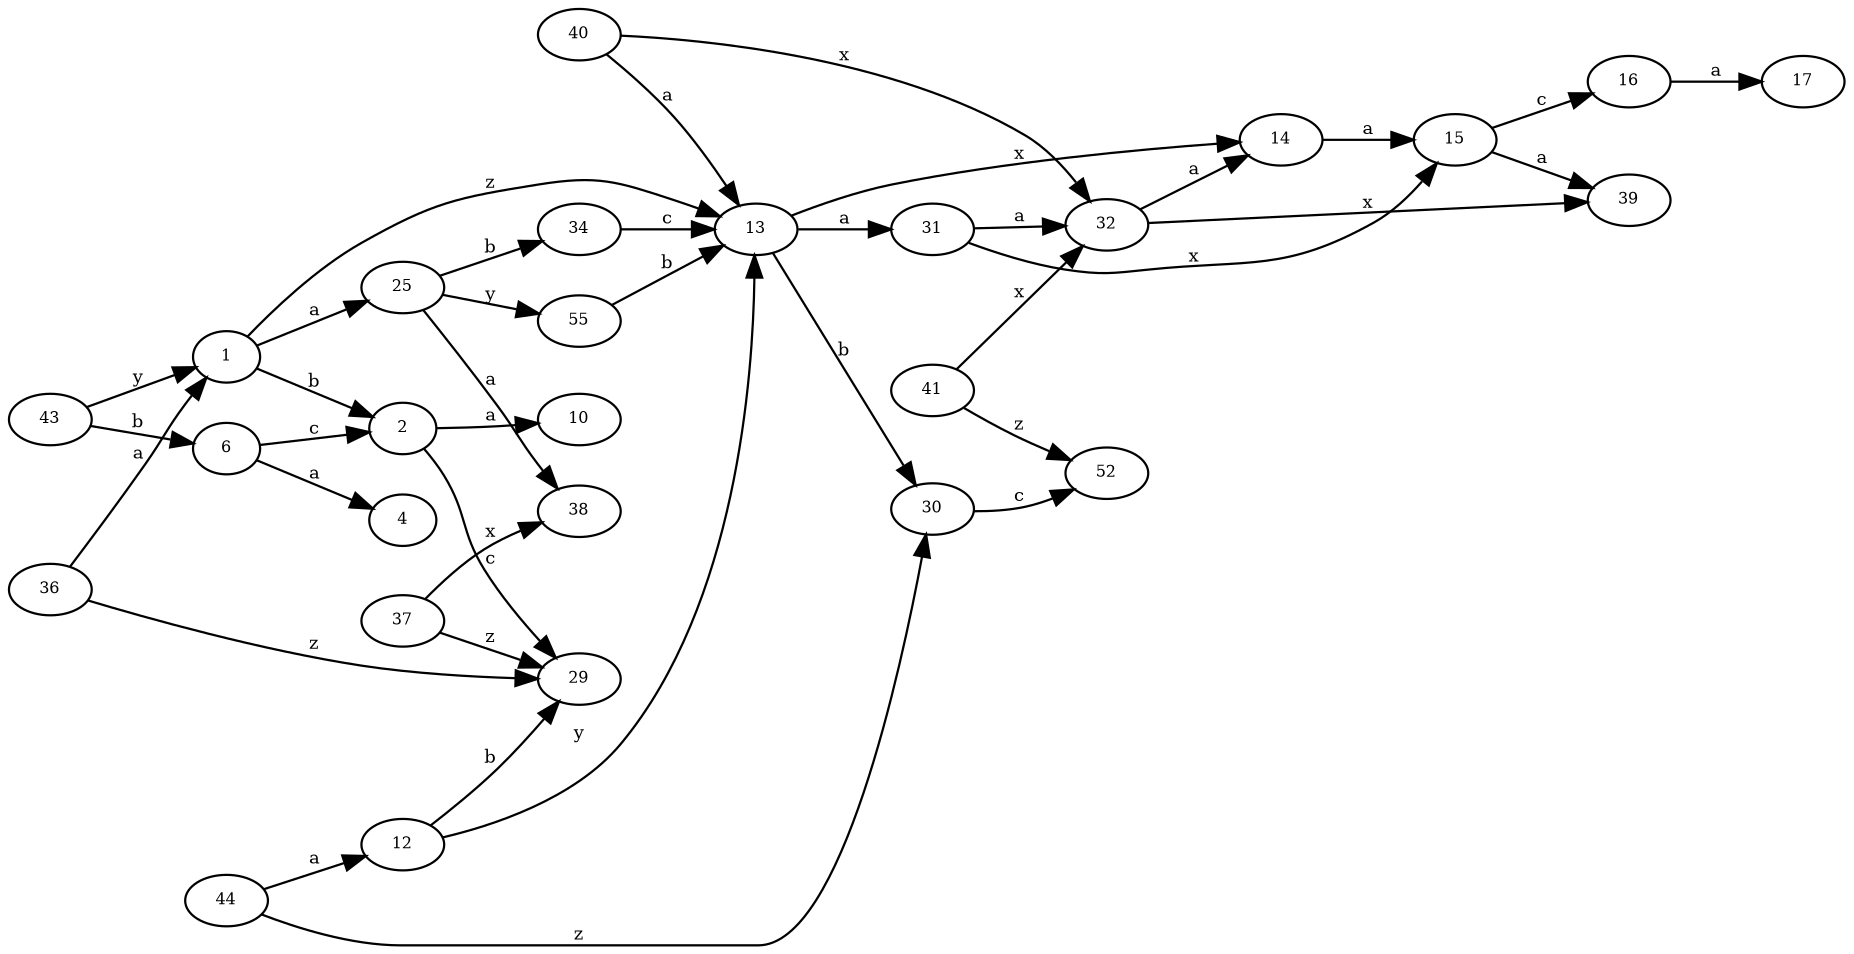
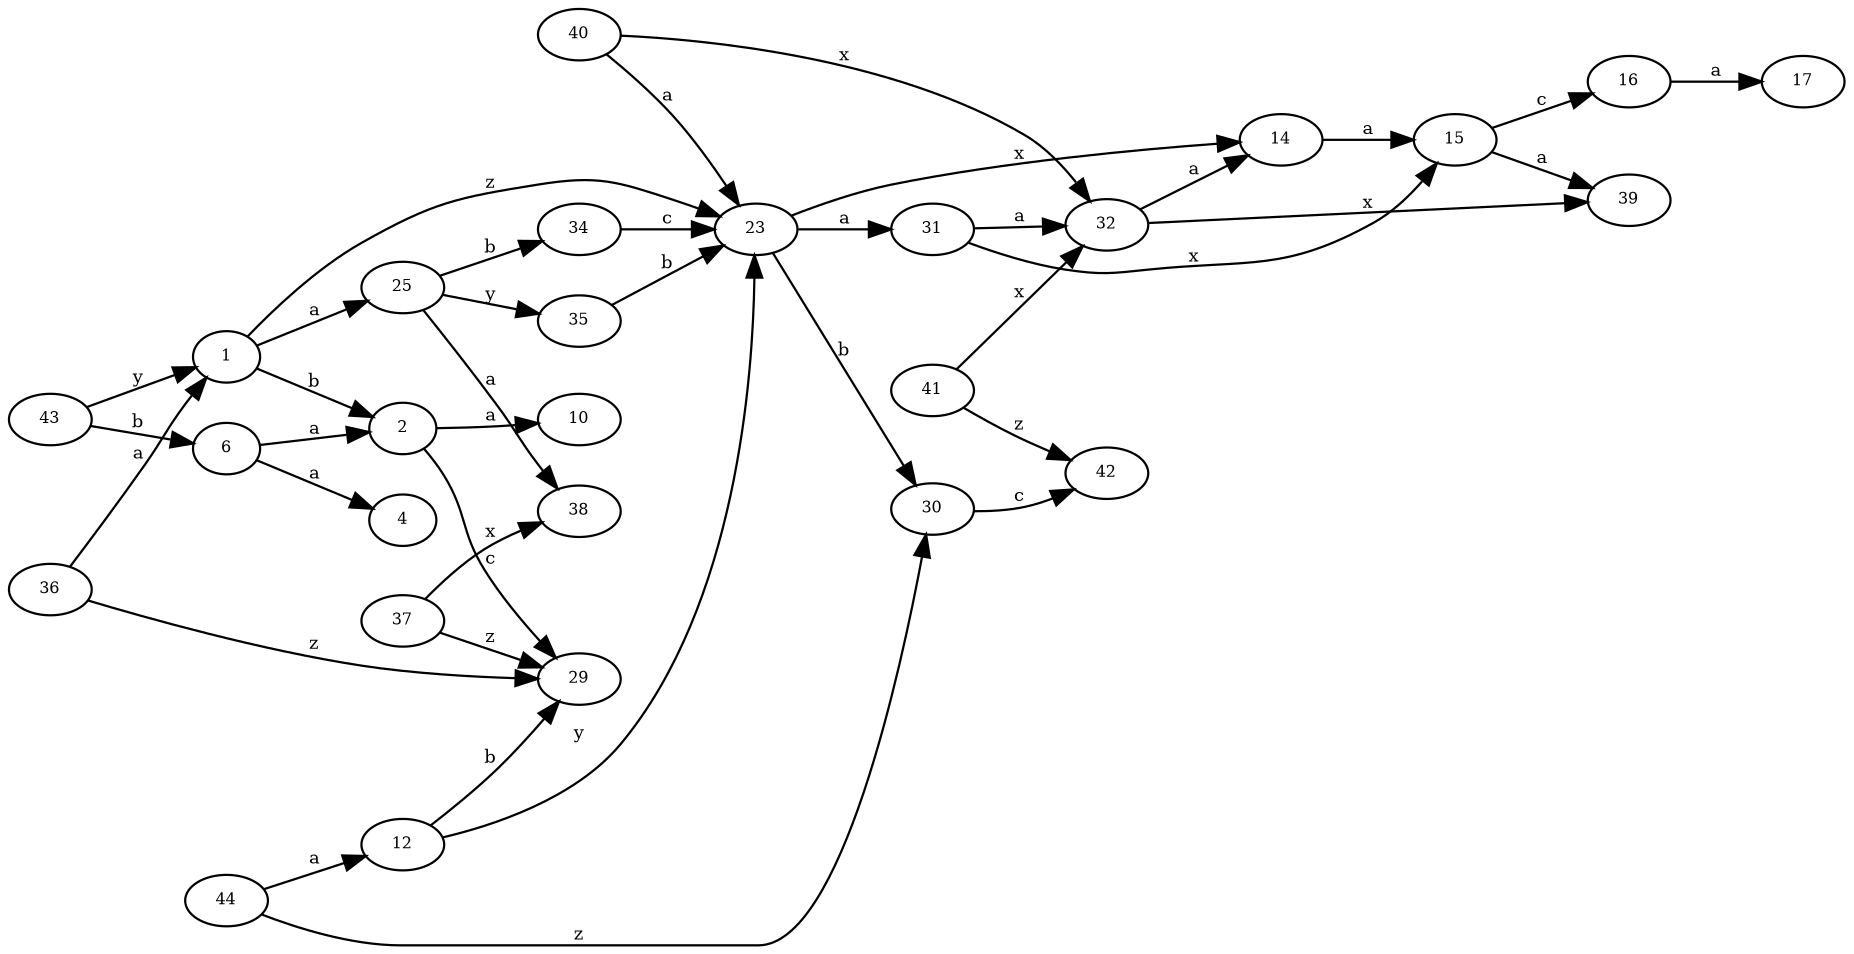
node "13": label "13" -> "23"
node "55": label "55" -> "35"
edge "6" -> "2": label "c" -> "a"
node "52": label "52" -> "42"
